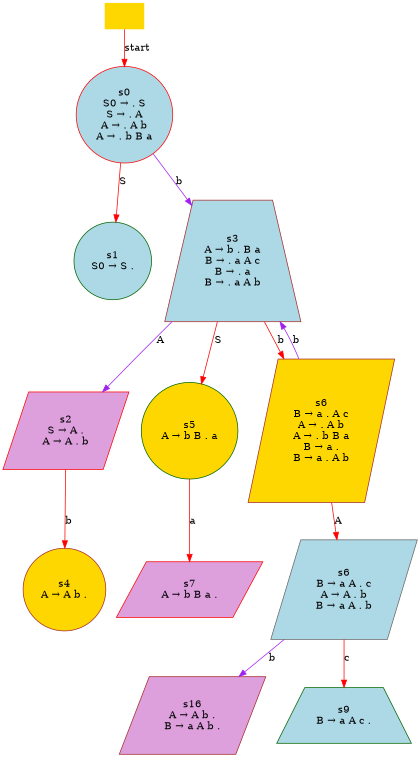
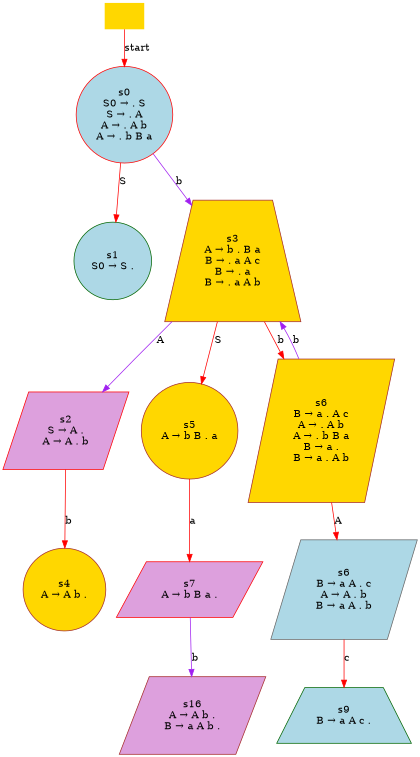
node "s3 A → b . B a B → . a A c B → . a B → . a A b": fillcolor lightblue -> gold
node "s5 A → b B . a": color darkgreen -> brown
edge "s6 B → a A . c A → A . b B → a A . b" -> "s16 A → A b . B → a A b .": now "s7 A → b B a ." -> "s16 A → A b . B → a A b ."
